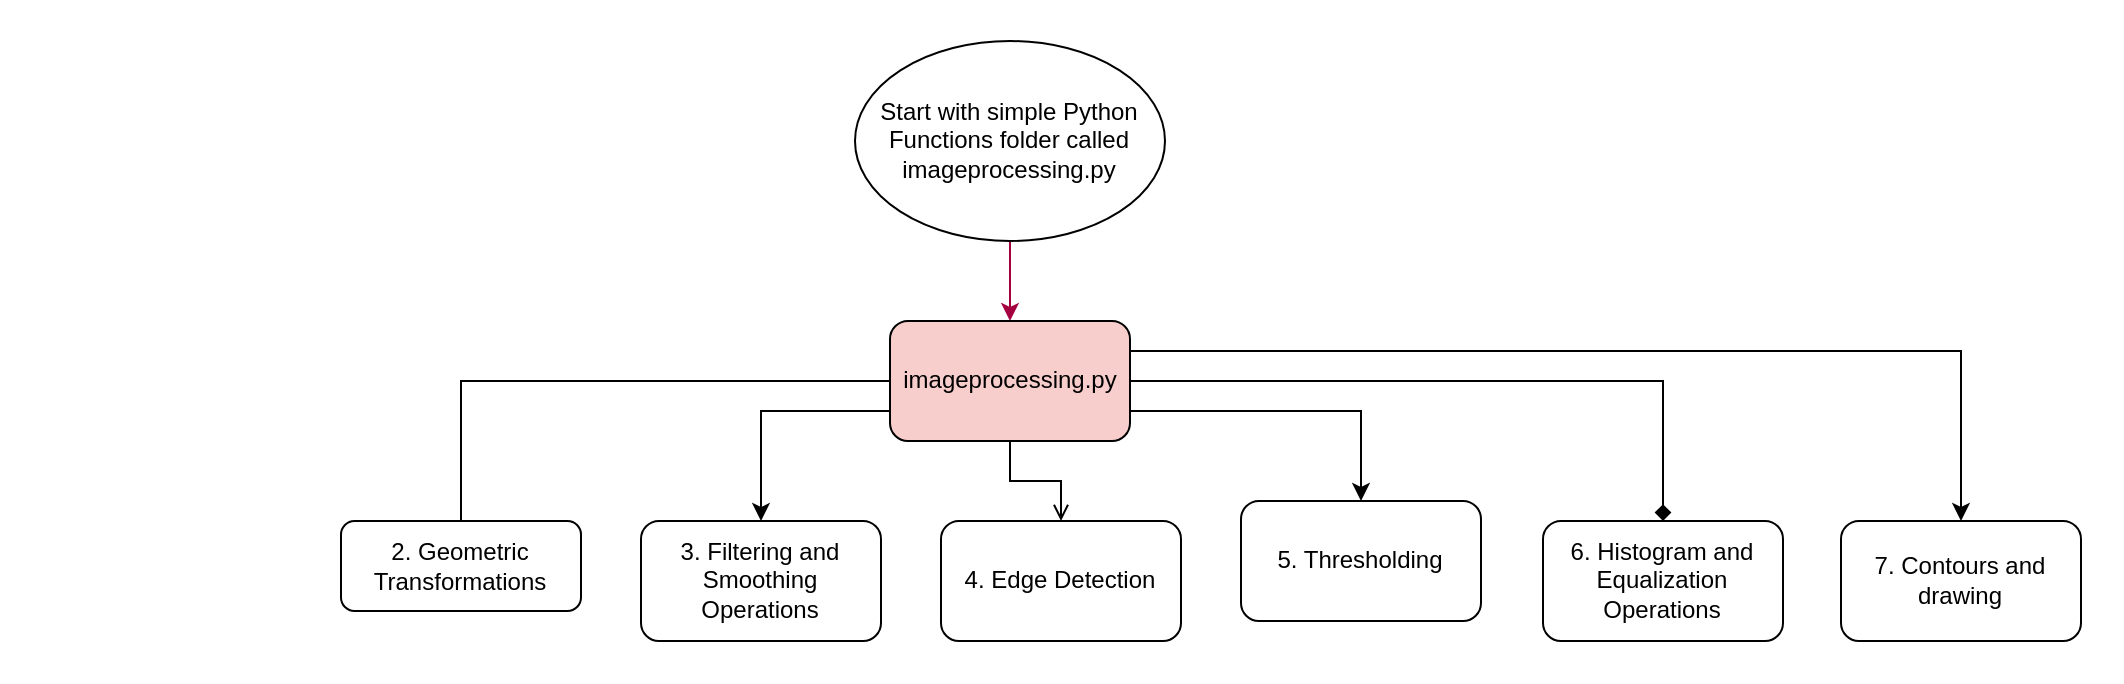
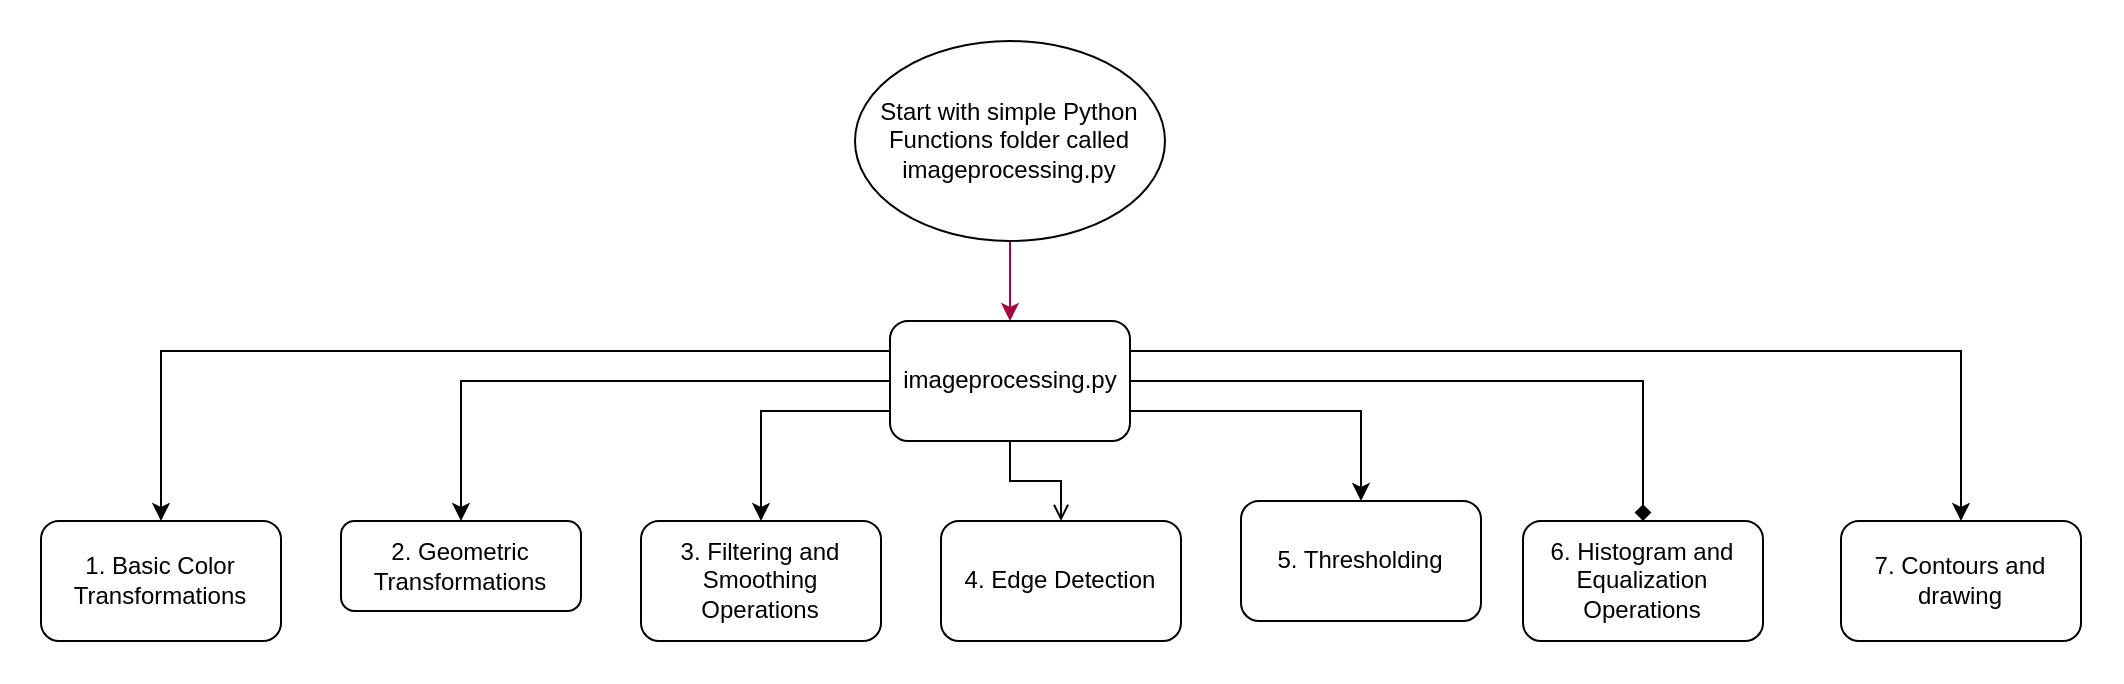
edge "imageprocessing.py" -> "1. Basic Color Transformations": added
node "imageprocessing.py": fillcolor #f8cecc -> #ffffff
edge "imageprocessing.py" -- "2. Geometric Transformations": arrowhead none -> classic
node "1. Basic Color Transformations": added
node "6. Histogram and Equalization Operations": moved (1663, 581) -> (1643, 581)
